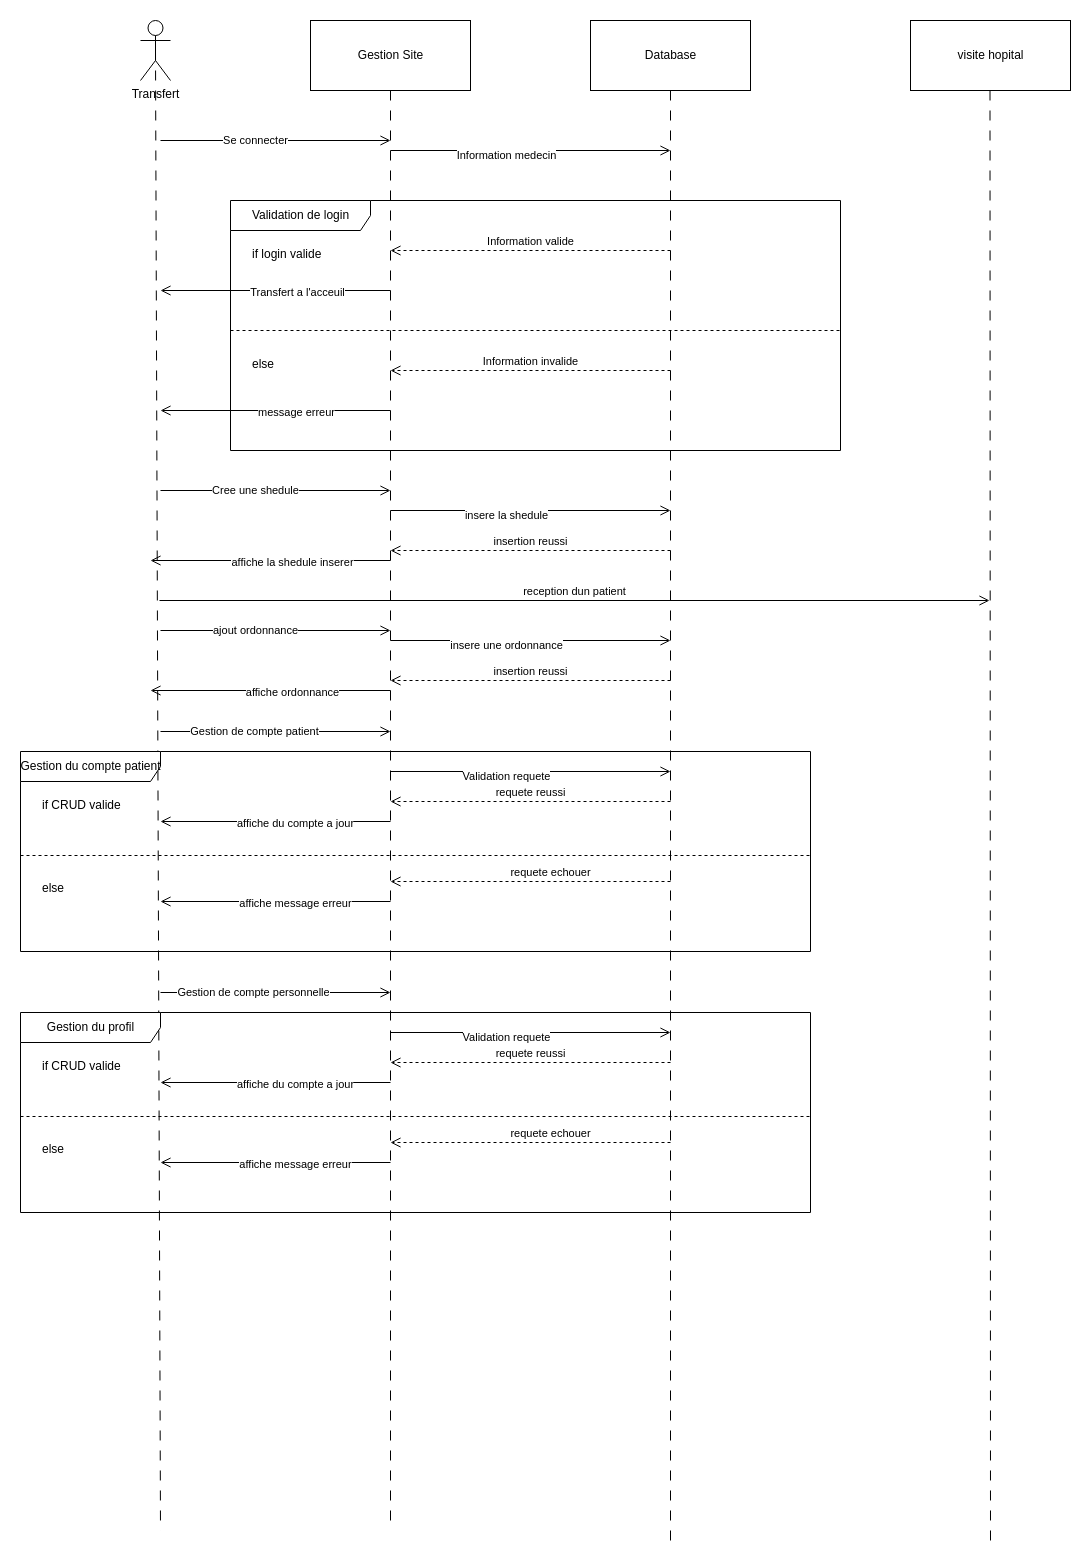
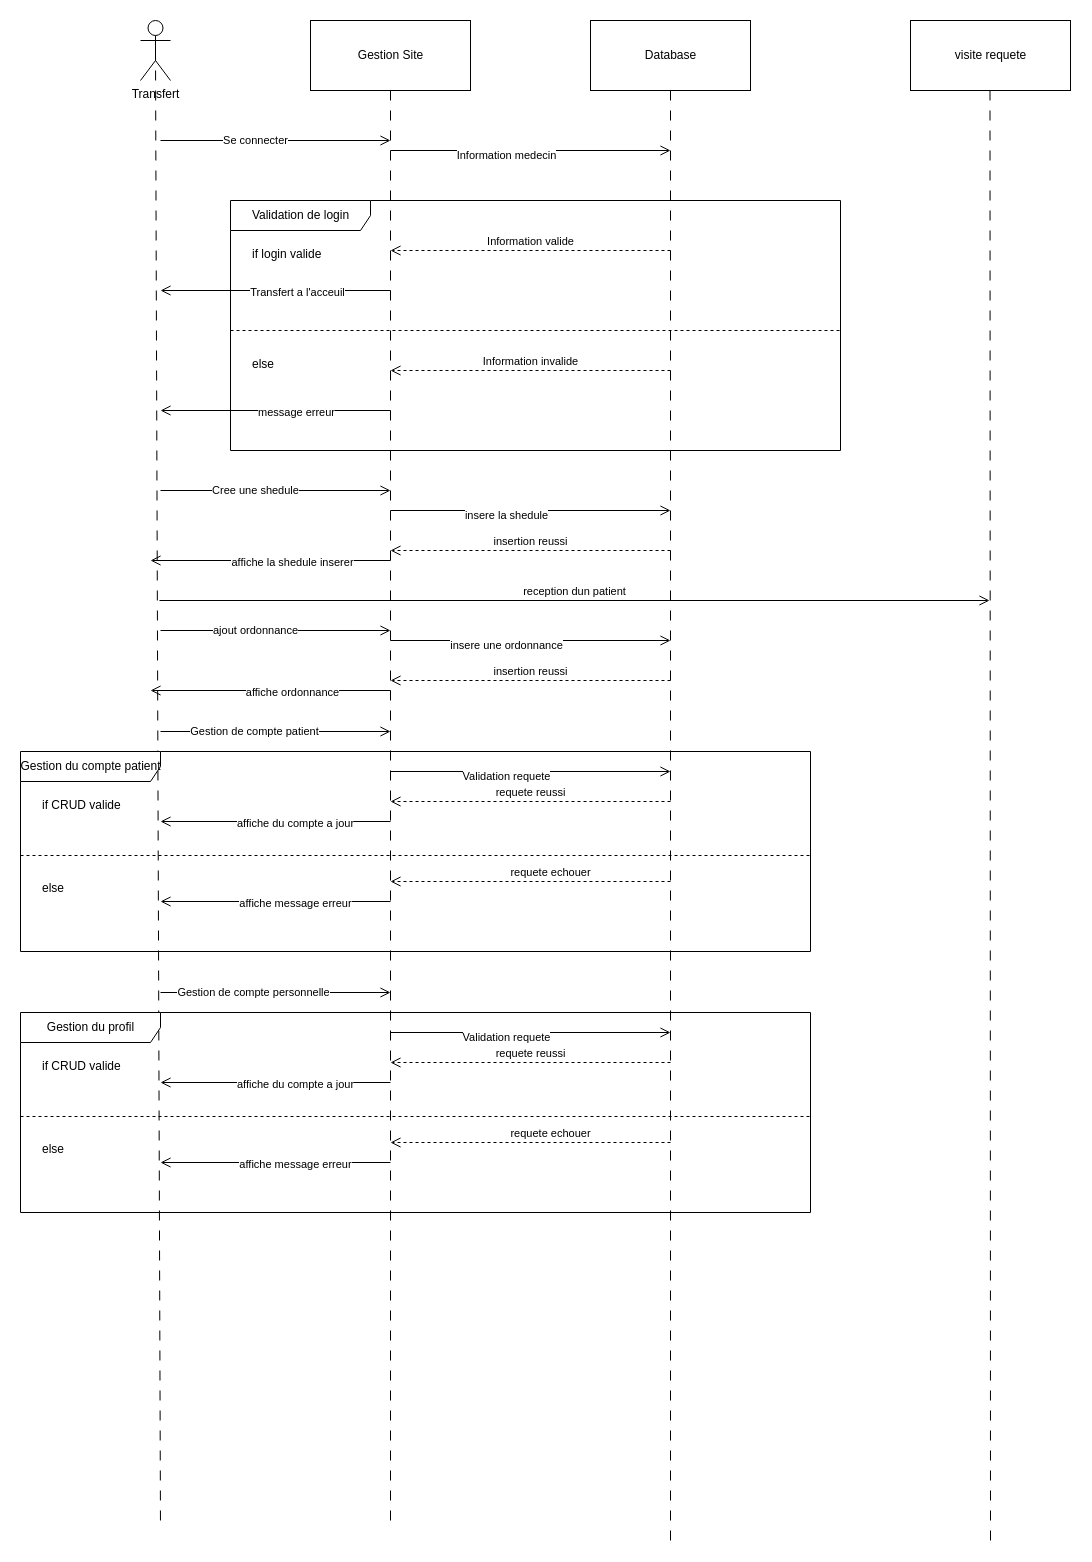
node "visite hopital": label "visite hopital" -> "visite requete"
